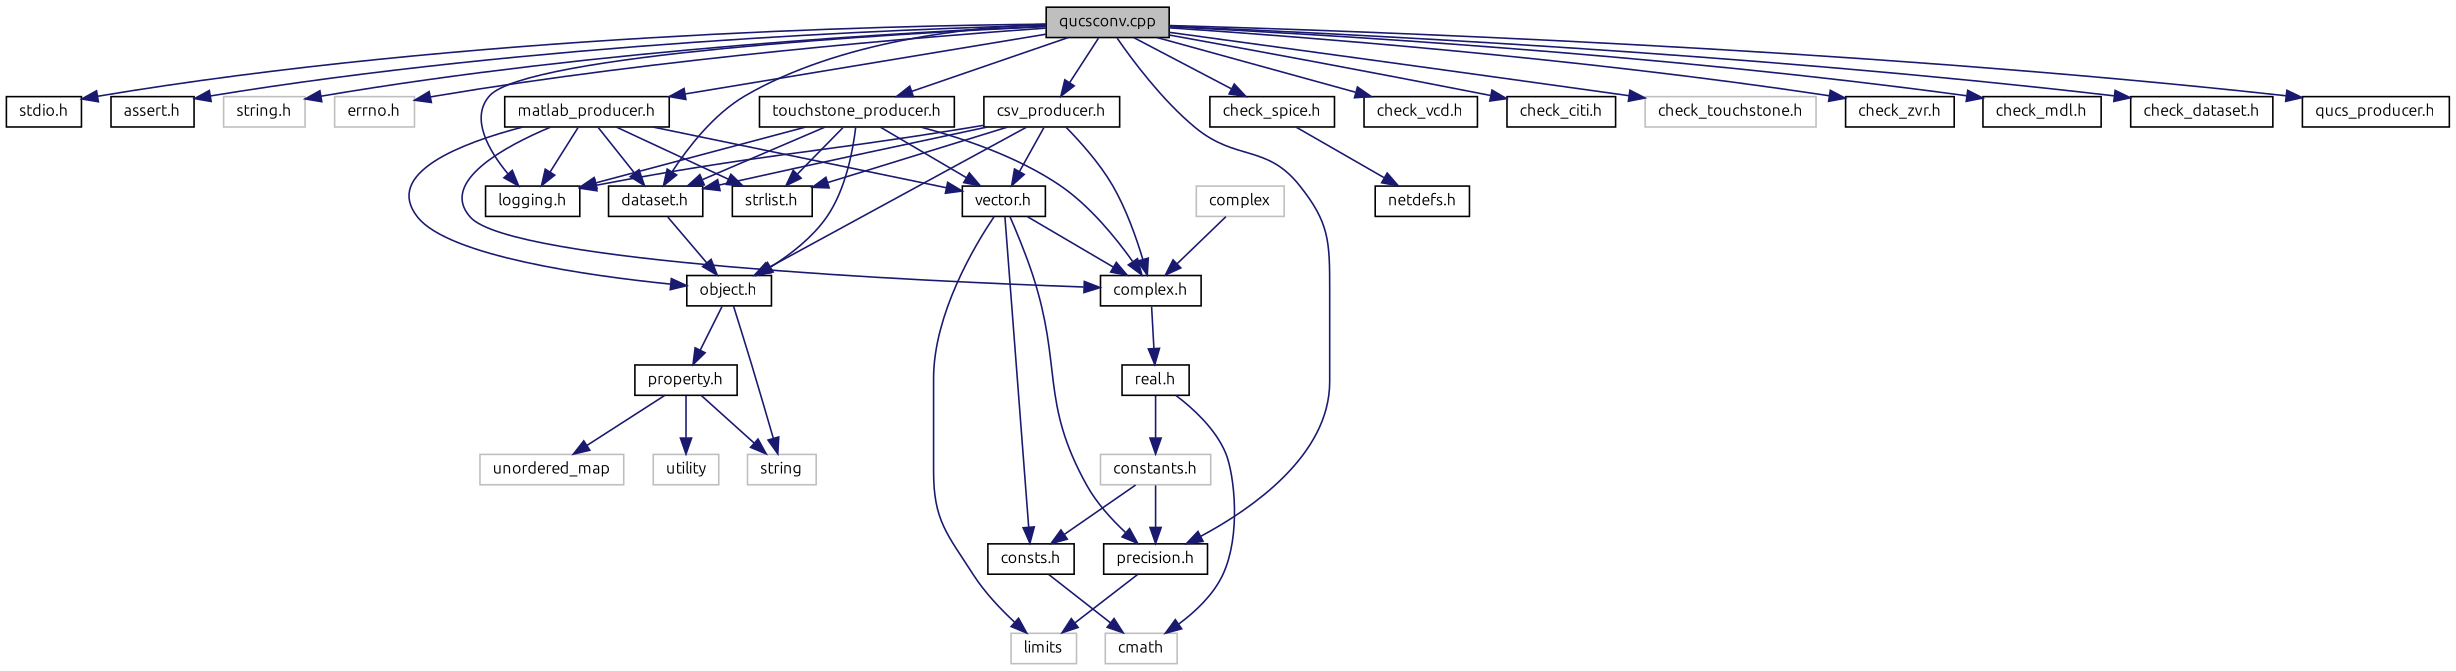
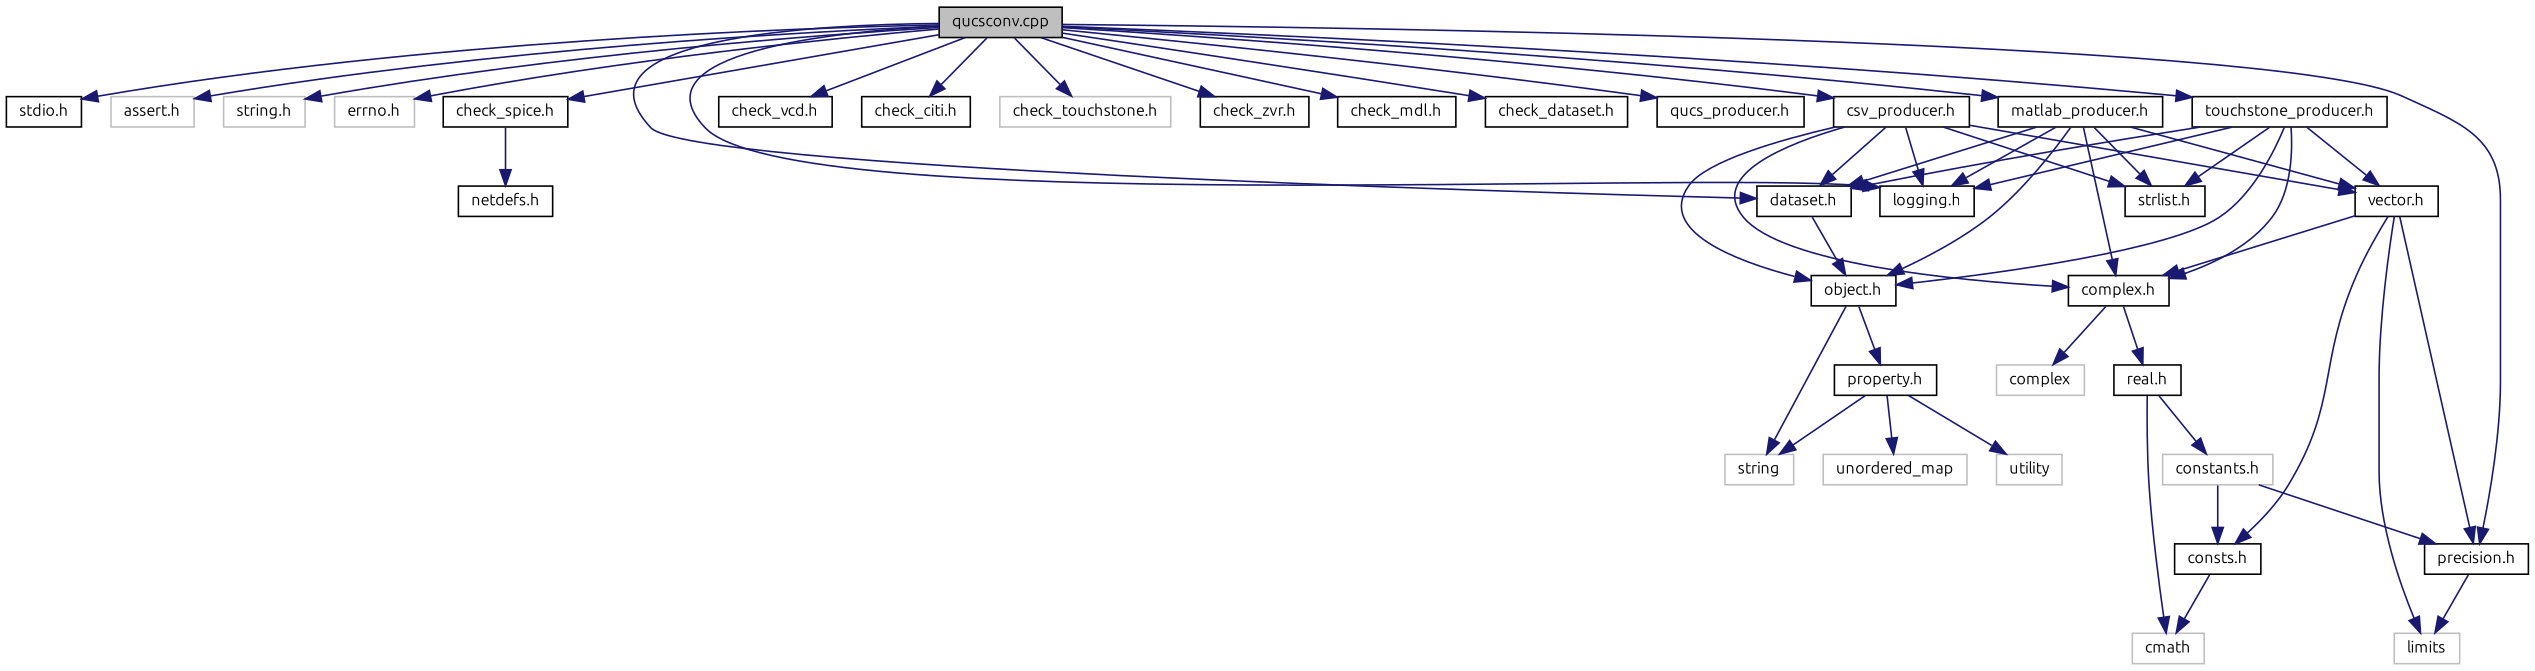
node "assert.h": color black -> grey75
edge "complex" -> "complex.h": reversed
